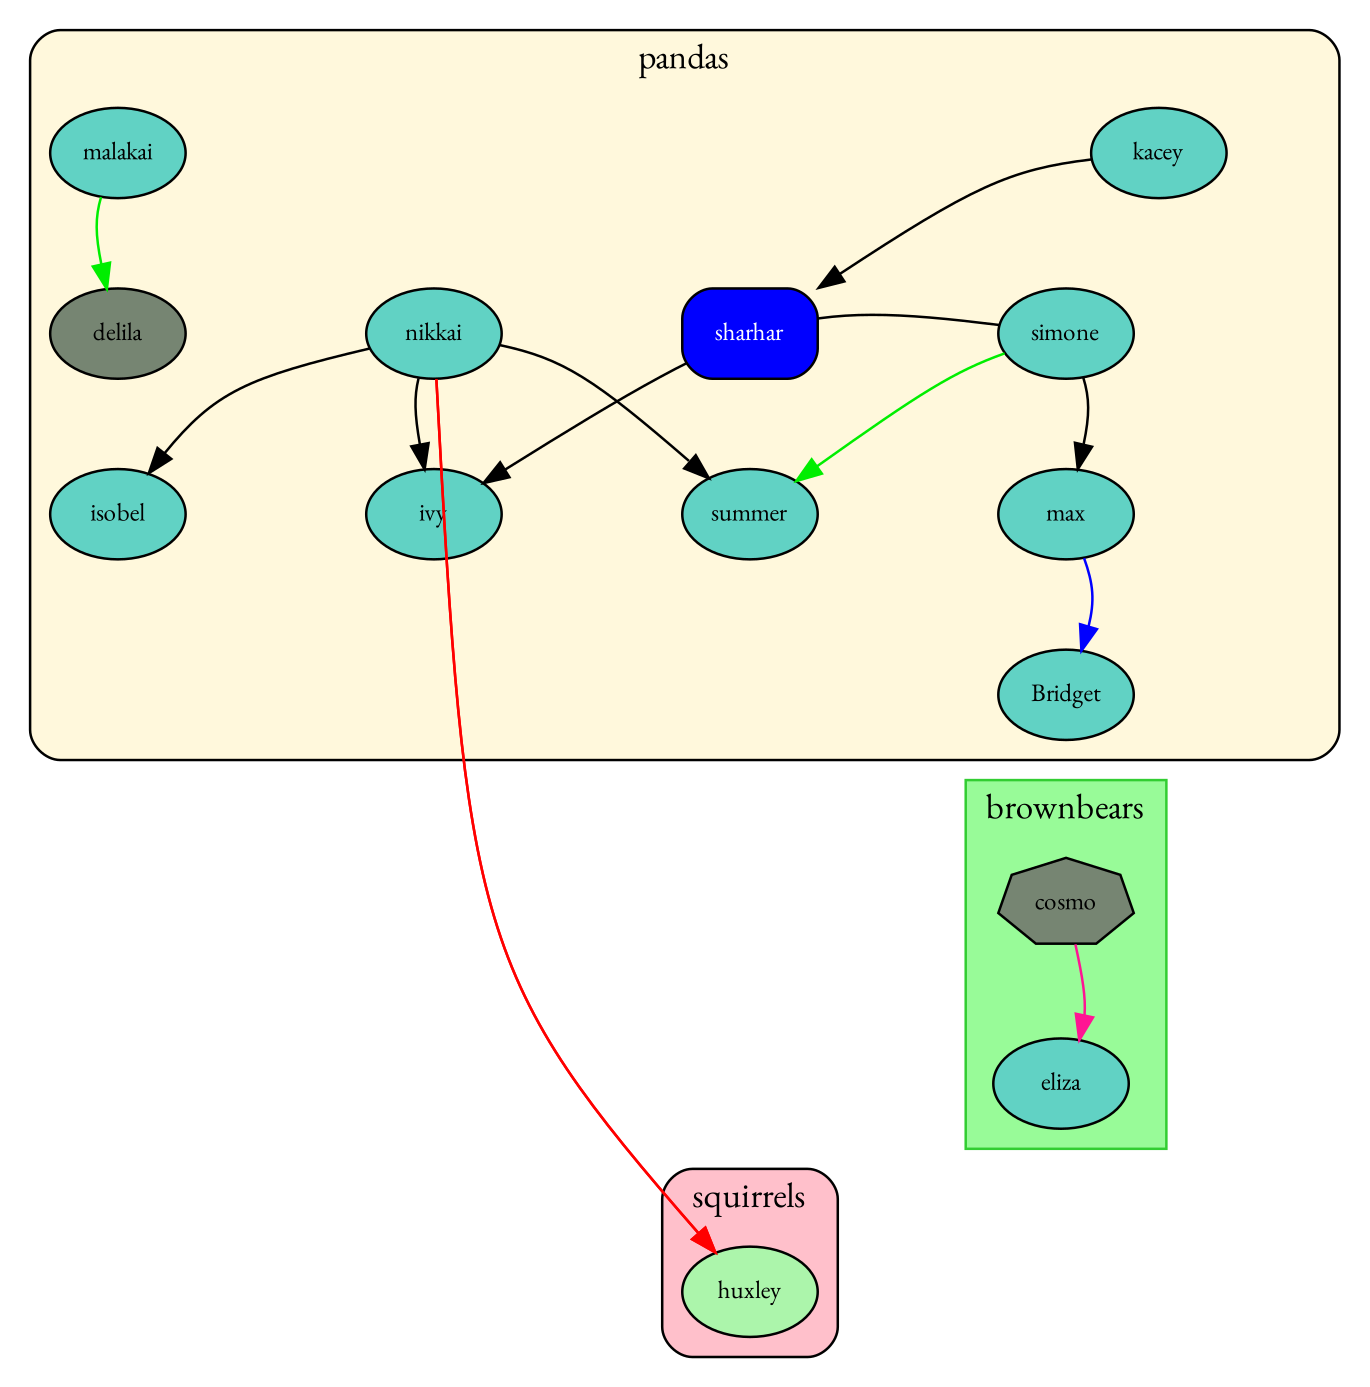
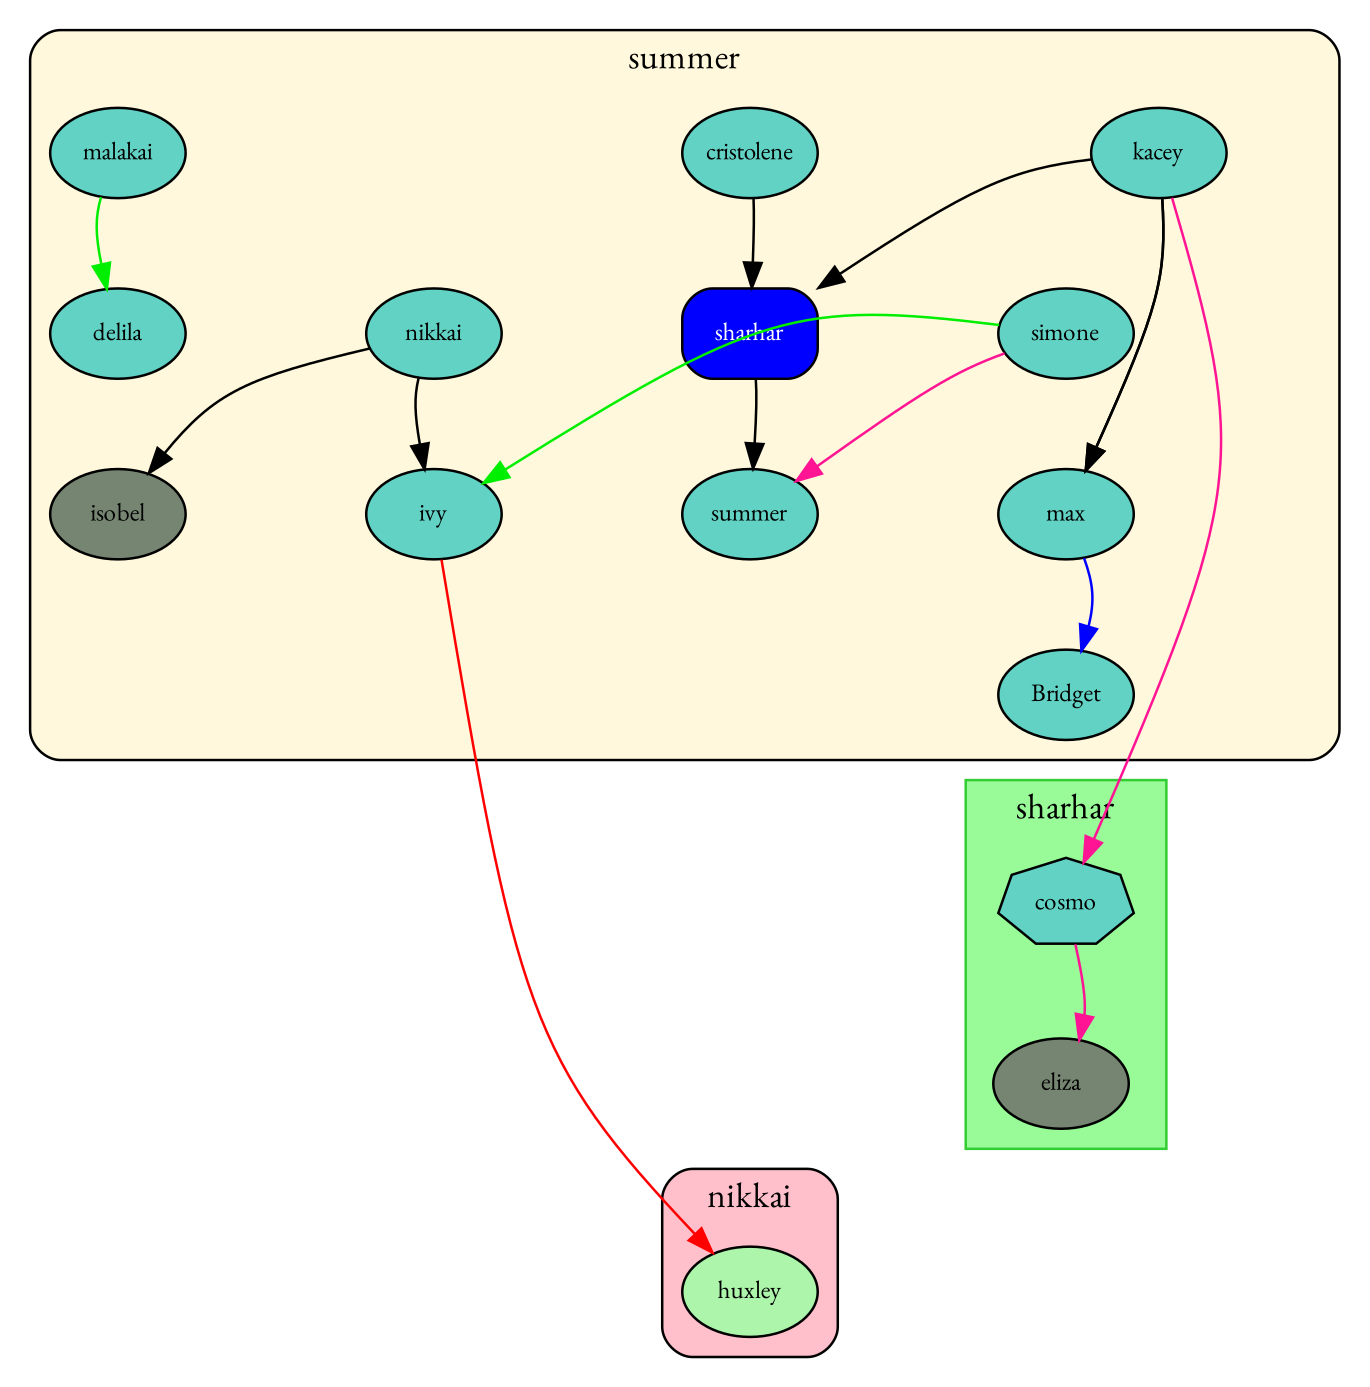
cluster "pandas": label "pandas" -> "summer"
node "cristolene": added
node "delila": fillcolor #768572 -> #61d2c4
edge "simone" -> "ivy": color black -> green2
edge "nikkai" -> "summer": now "sharhar" -> "summer"
edge "simone" -> "summer": color green2 -> deeppink
edge "simone" -> "max": now "kacey" -> "max"
node "isobel": fillcolor #61d2c4 -> #768572
edge "kacey" -> "cosmo": added
cluster "brownbears": label "brownbears" -> "sharhar"
edge "nikkai" -> "huxley": now "ivy" -> "huxley"
node "cosmo": fillcolor #768572 -> #61d2c4
node "eliza": fillcolor #61d2c4 -> #768572
cluster "squirrels": label "squirrels" -> "nikkai"
